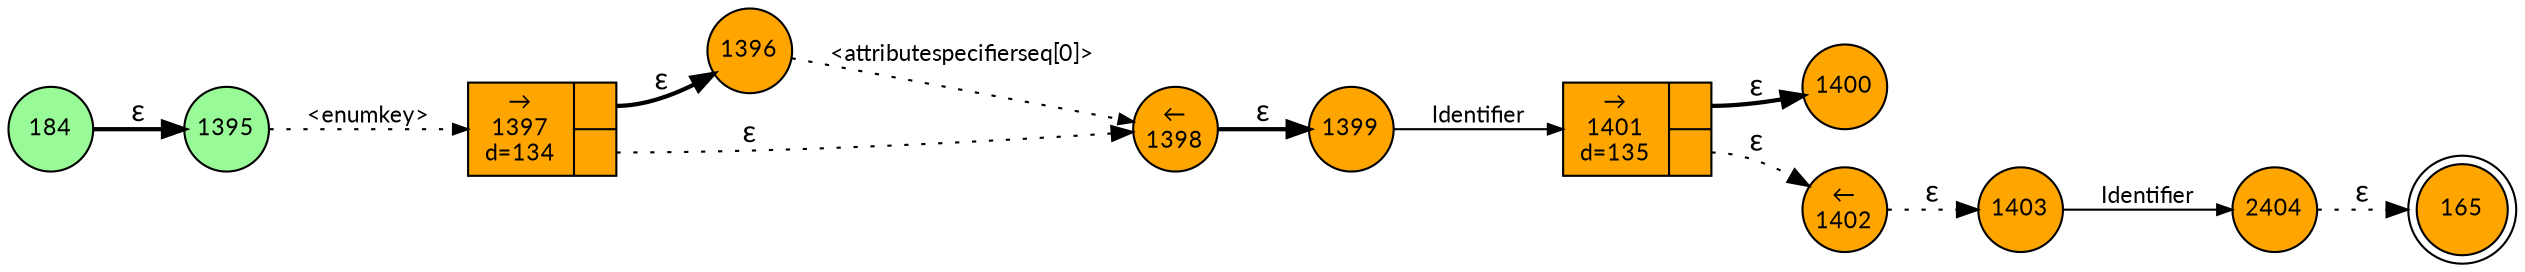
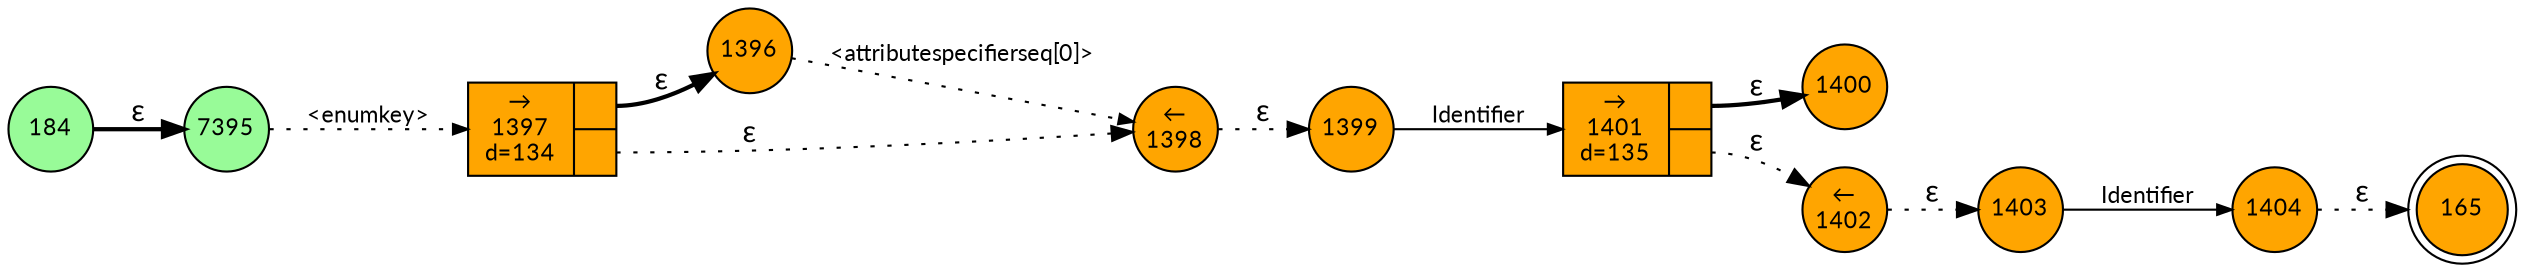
node "1395": label "1395" -> "7395"
edge "← 1398" -> "1399": style bold -> dotted
node "2404": label "2404" -> "1404"
